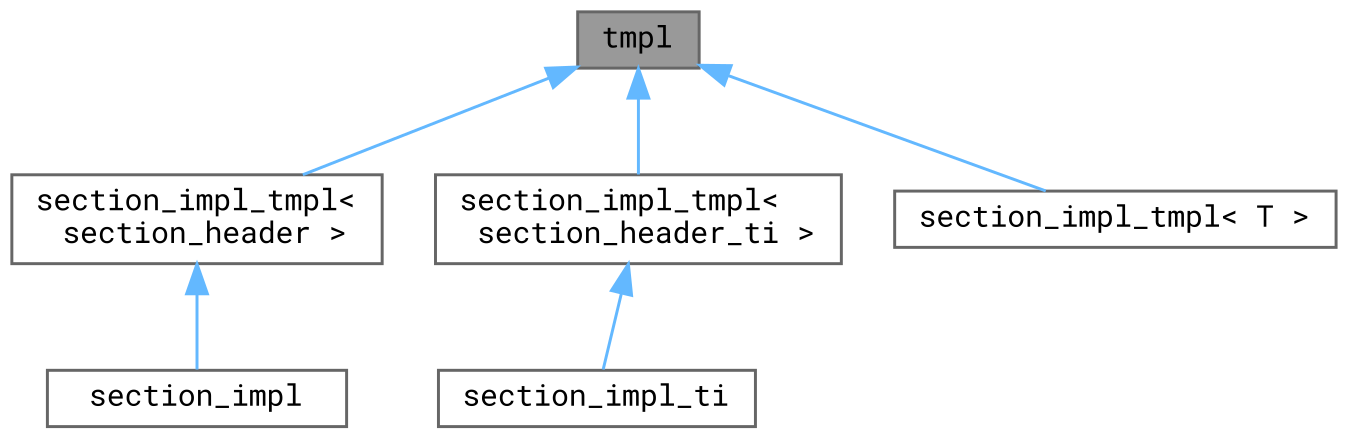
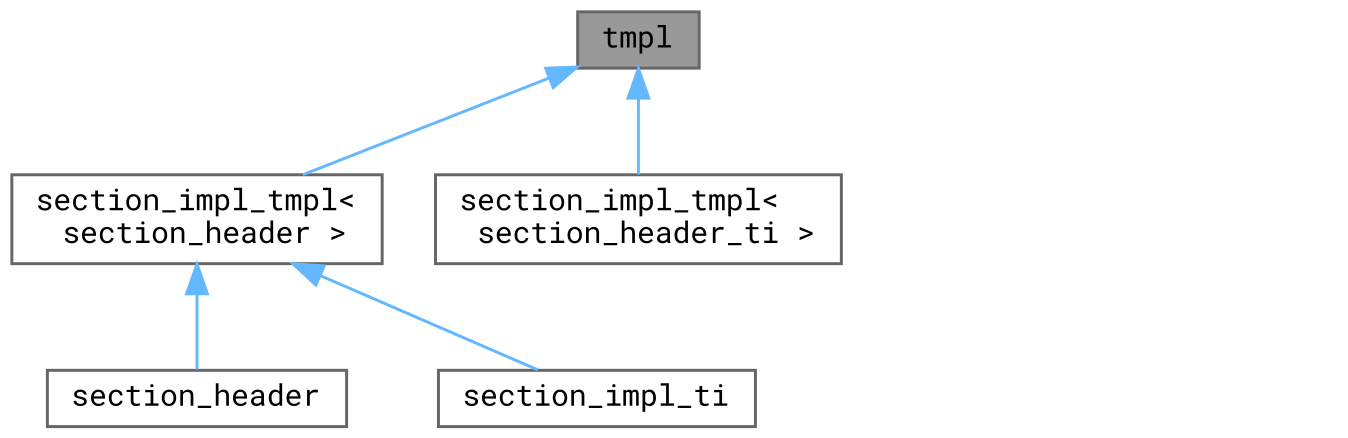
node "section_impl_tmpl< T >": removed
edge "section_impl_ti" -> "section_impl_tmpl< section_header_ti >": now "section_impl_ti" -> "section_impl_tmpl< section_header >"
node "section_impl": label "section_impl" -> "section_header"
